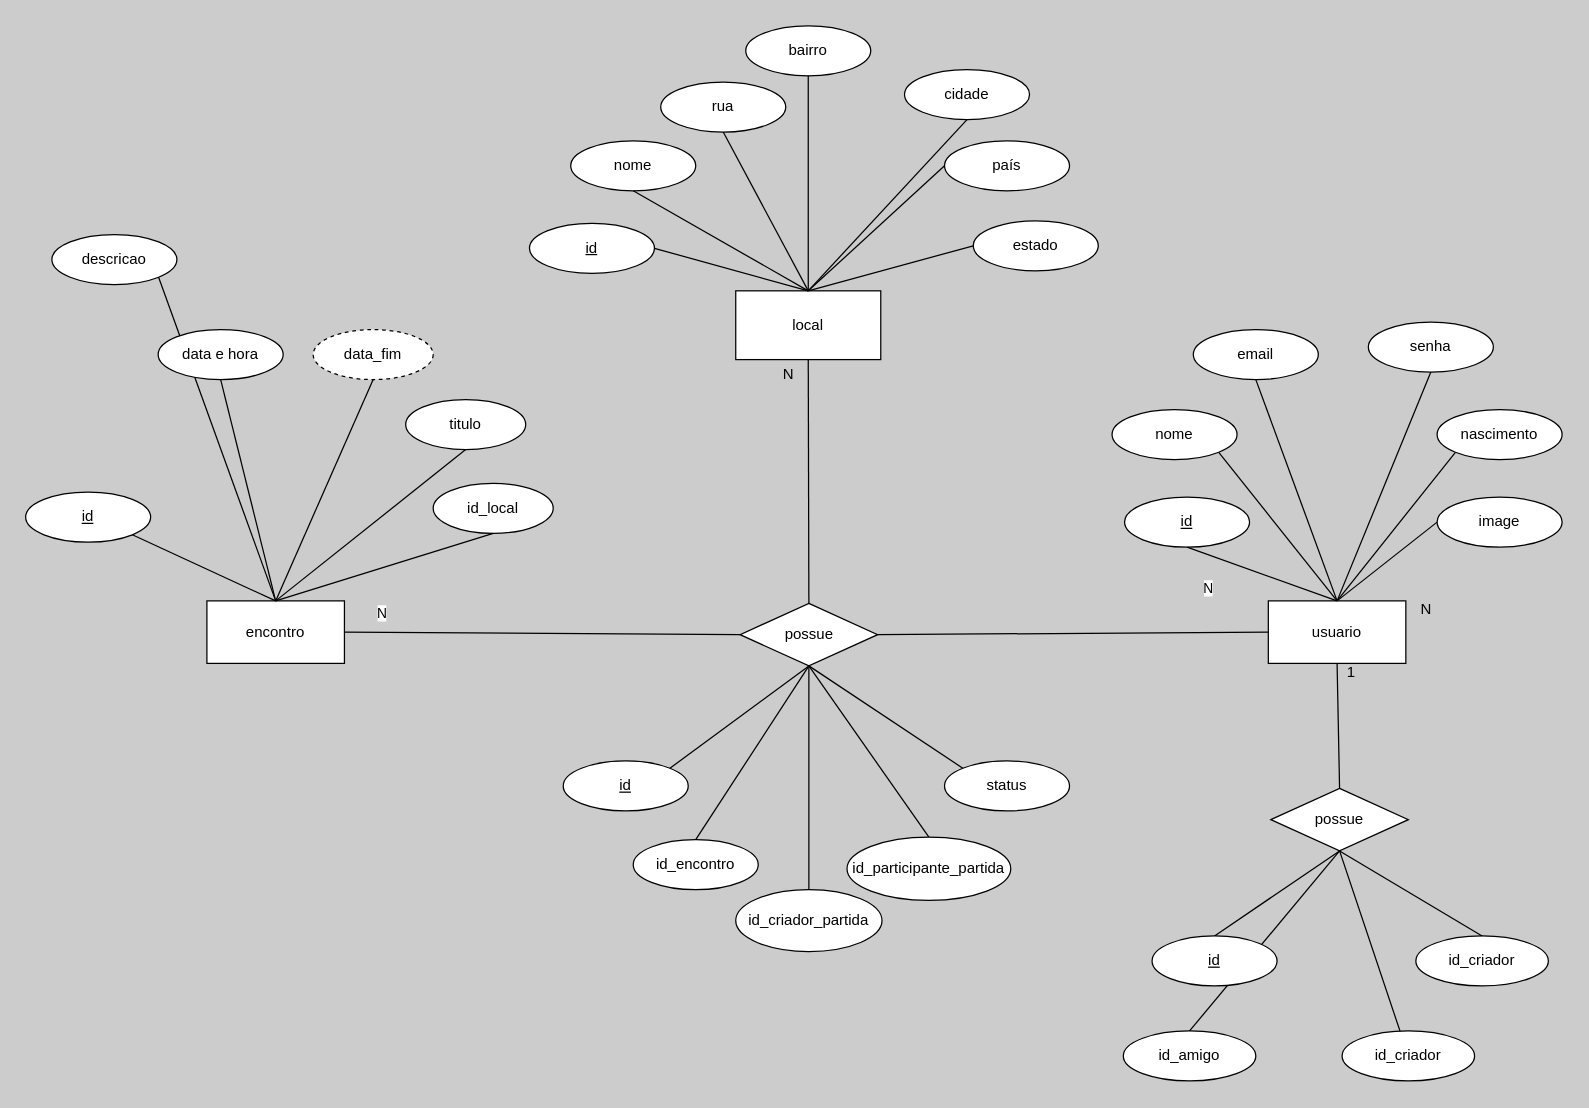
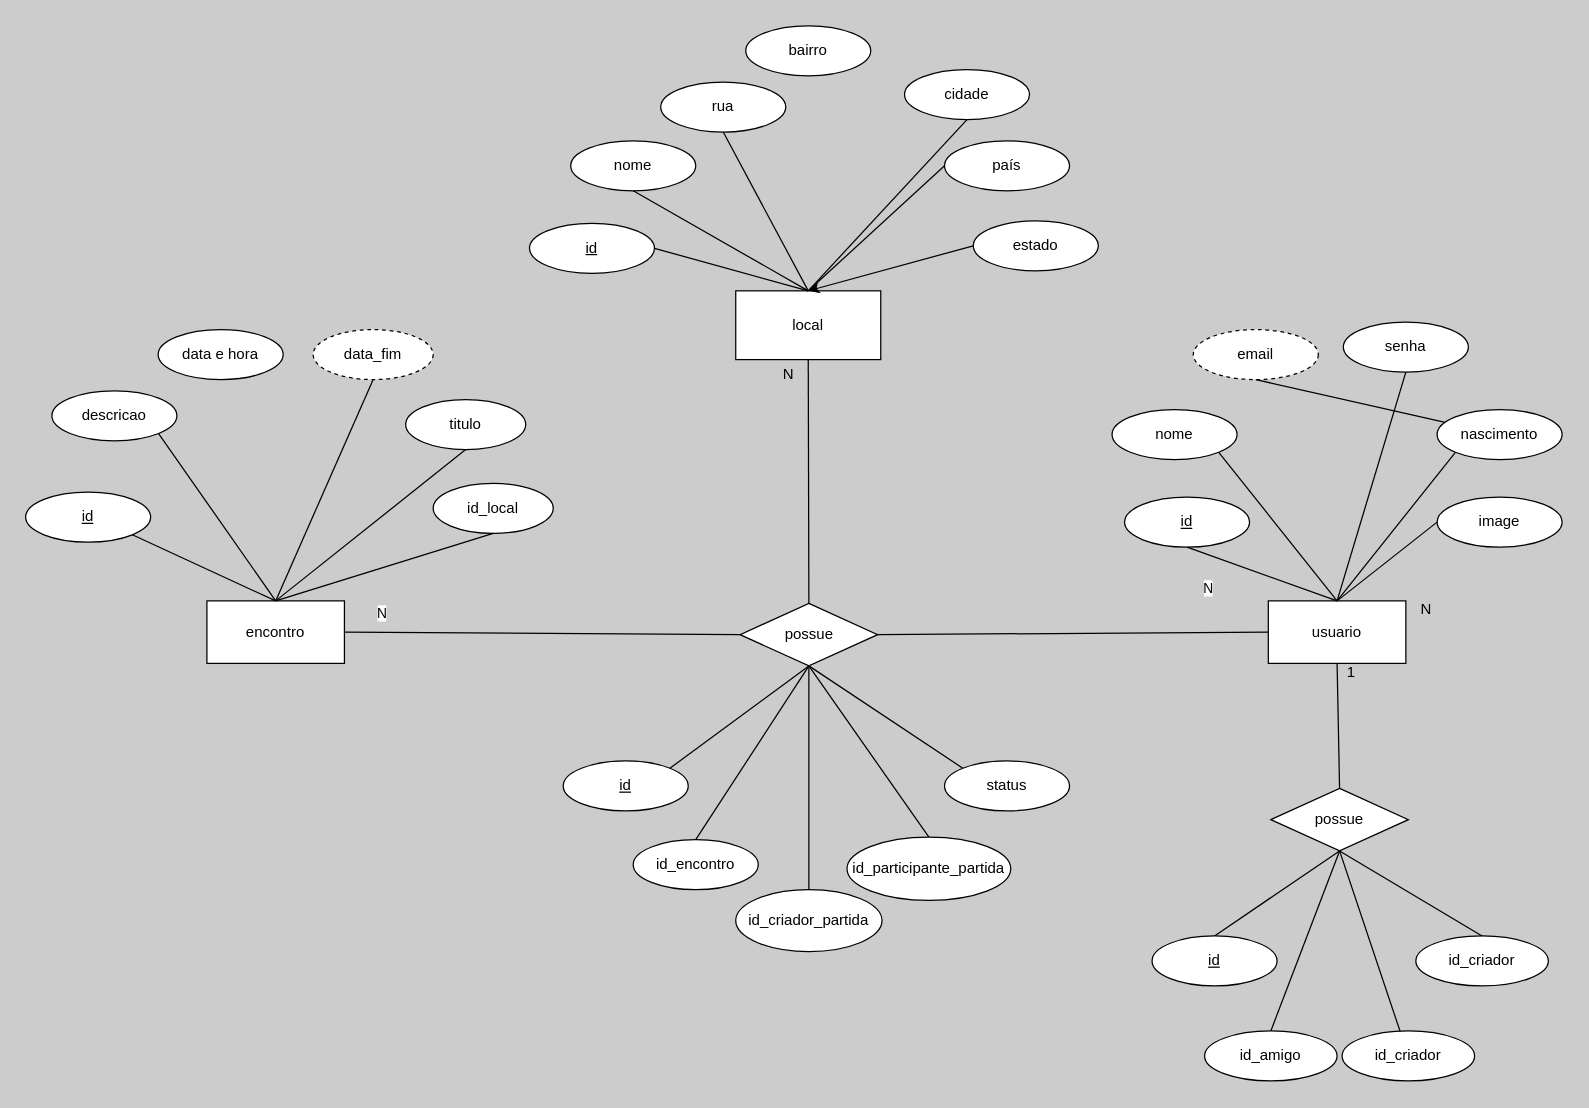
edge "bairro" -- "local": removed
node "descricao": moved (114, 259) -> (114, 416)
edge "estado" -- "local": arrowhead none -> classic
node "senha": moved (1431, 347) -> (1406, 347)
node "email": style solid -> dashed
edge "data e hora" -- "encontro": removed
edge "email" -- "usuario": now "email" -- "nascimento"
node "id_amigo": moved (1189, 1056) -> (1271, 1056)
